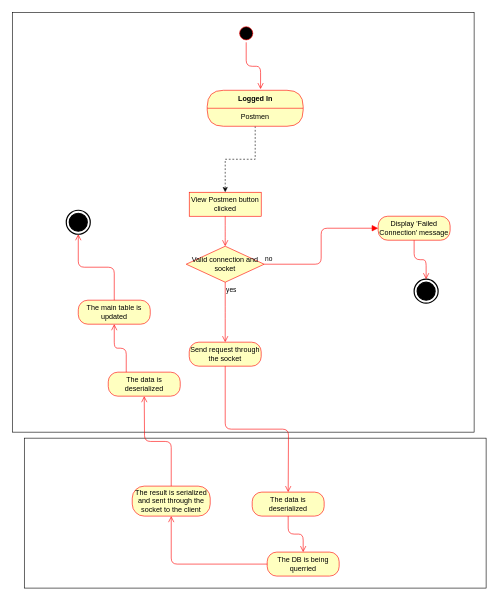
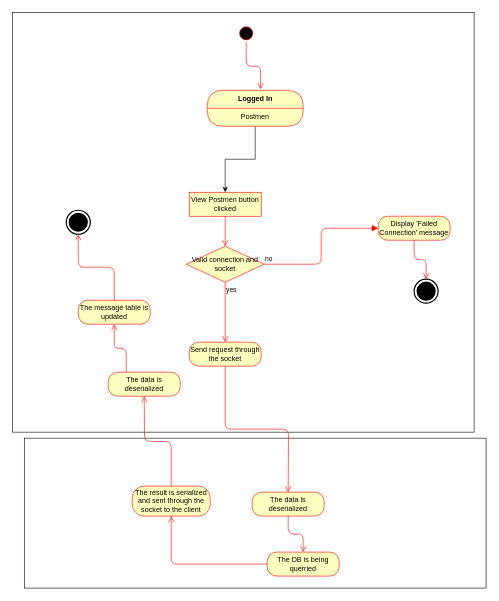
edge "Logged In" -> "View Postmen button clicked": style dashed -> solid
node "The main table is updated": label "The main table is updated" -> "The message table is updated"
